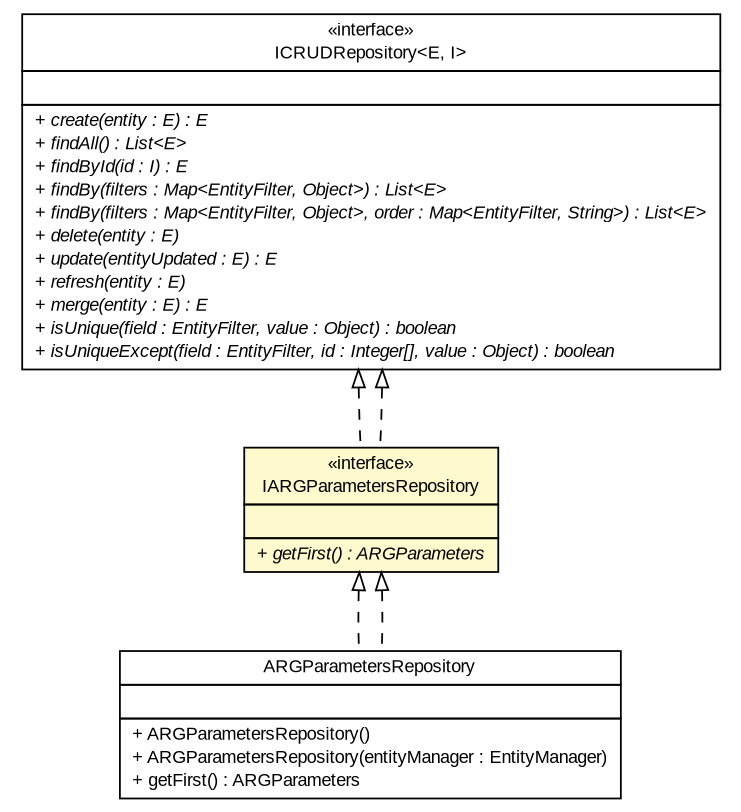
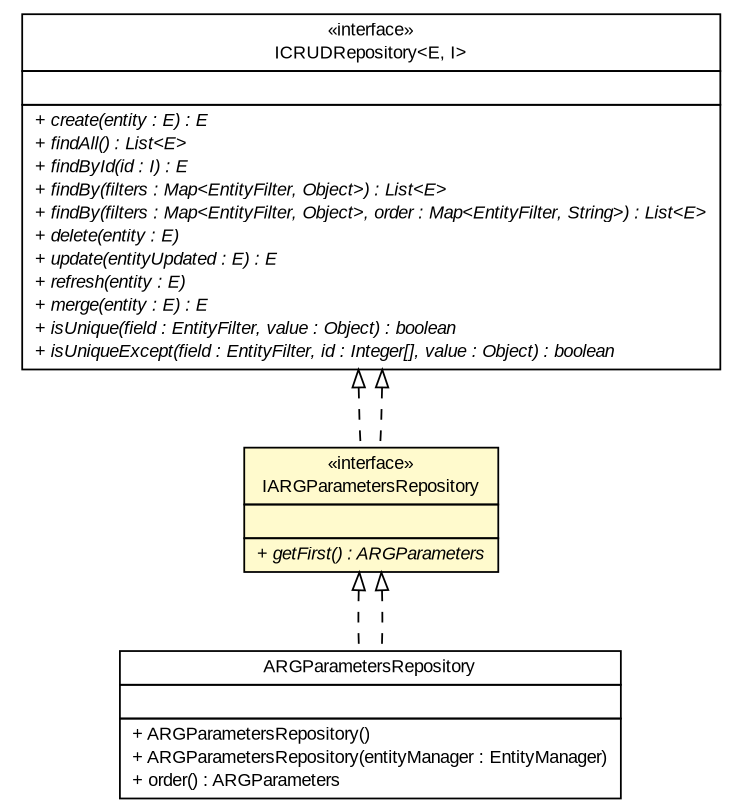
node "ARGParametersRepository": text "+ getFirst() : ARGParameters" -> "+ order() : ARGParameters"
